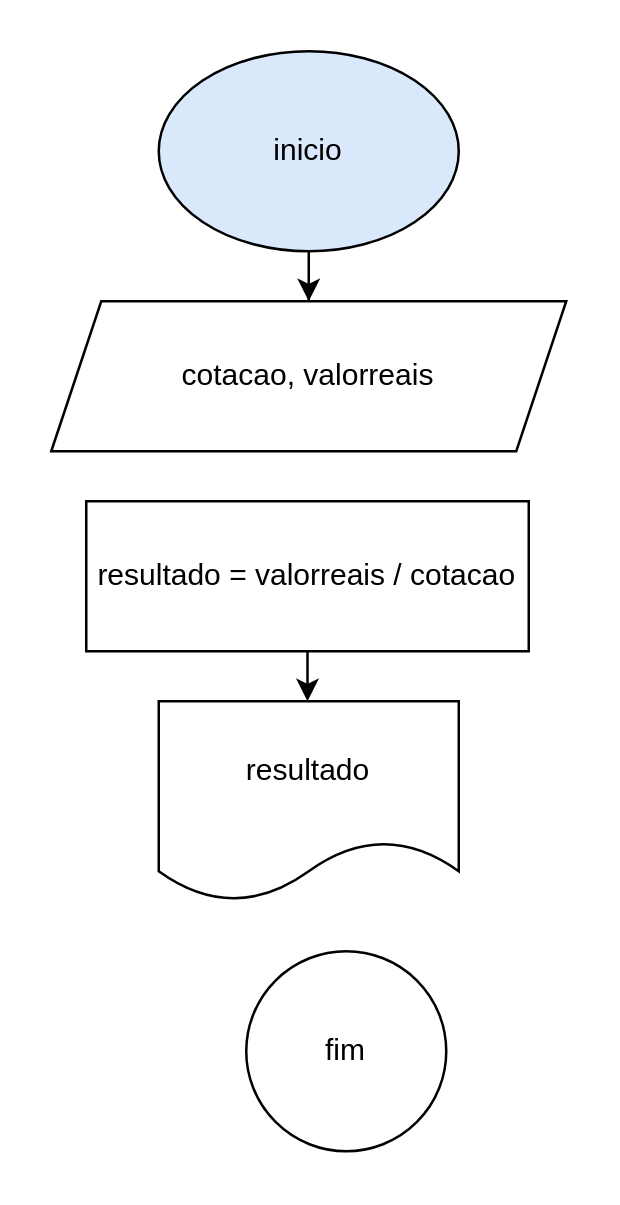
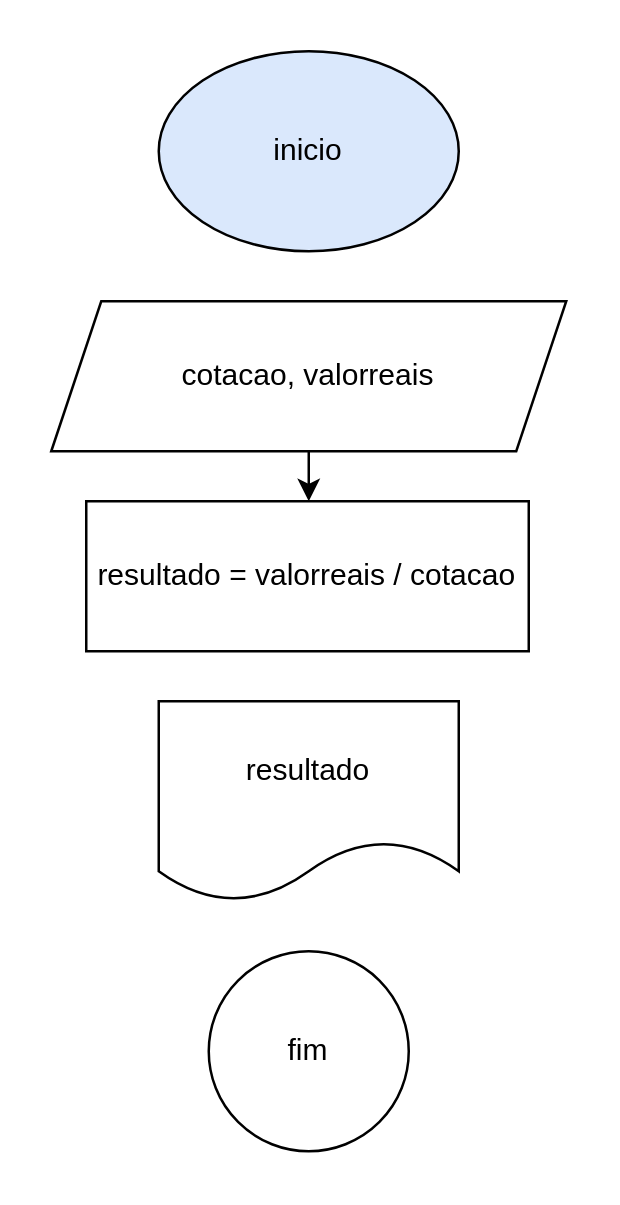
edge "inicio" -> "cotacao, valorreais": removed
edge "cotacao, valorreais" -> "resultado = valorreais / cotacao": added
edge "resultado = valorreais / cotacao" -> "resultado": removed
node "fim": moved (346, 1051) -> (309, 1051)
